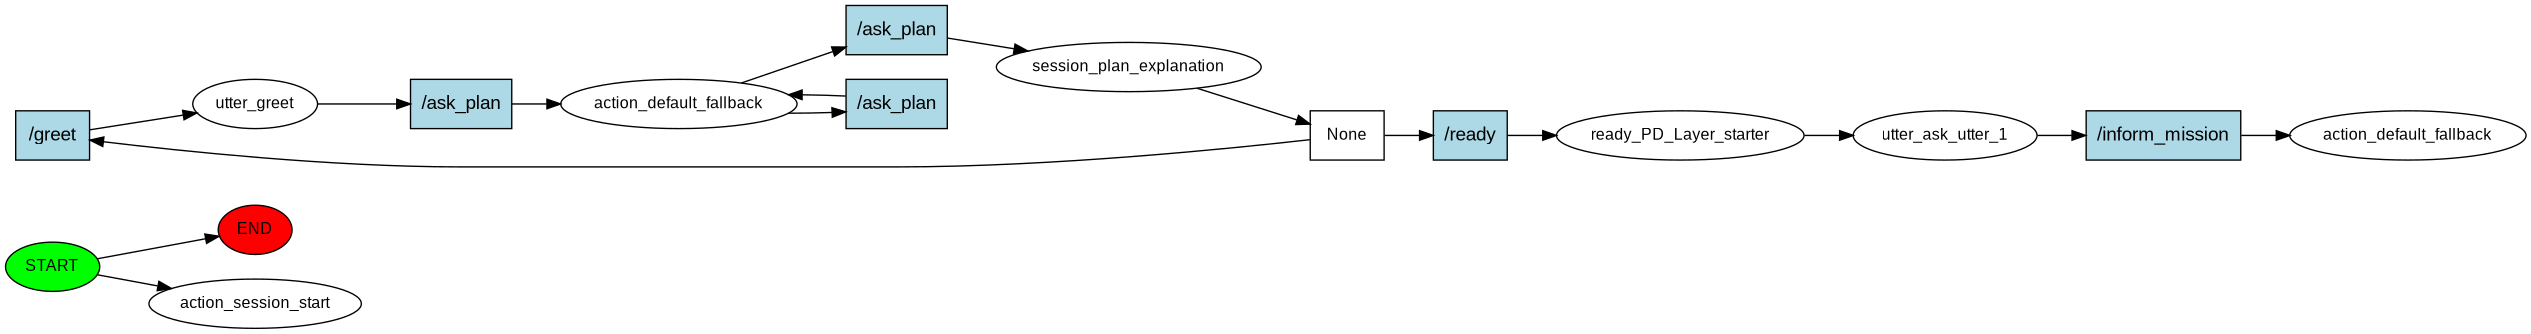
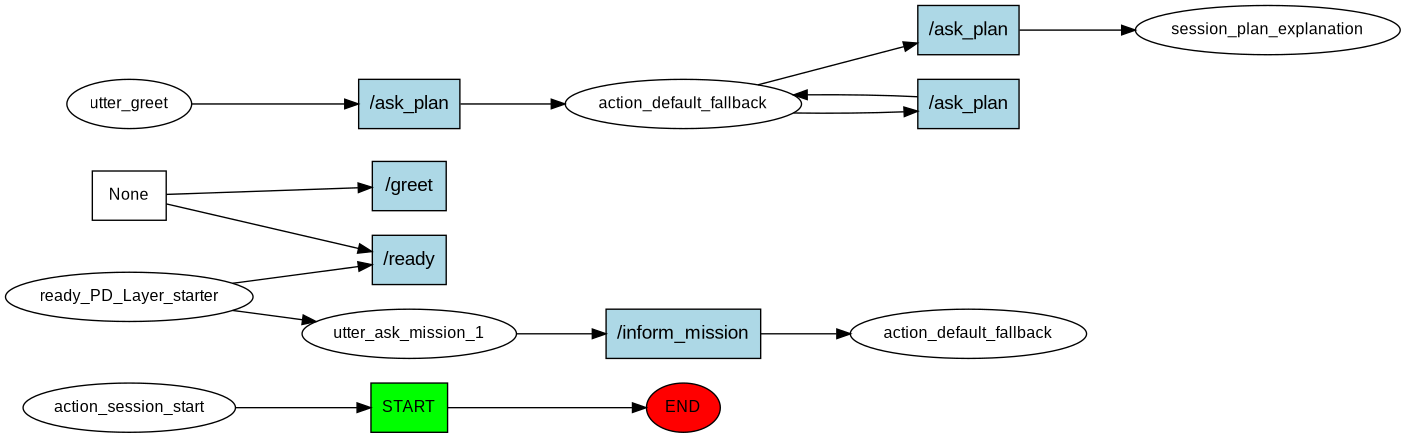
edge "session_plan_explanation" -> "None": removed
edge "/greet" -> "utter_greet": removed
edge "/ready" -> "ready_PD_Layer_starter": reversed
node "utter_ask_utter_1": label "utter_ask_utter_1" -> "utter_ask_mission_1"
node "START": shape ellipse -> box
edge "START" -> "action_session_start": reversed
